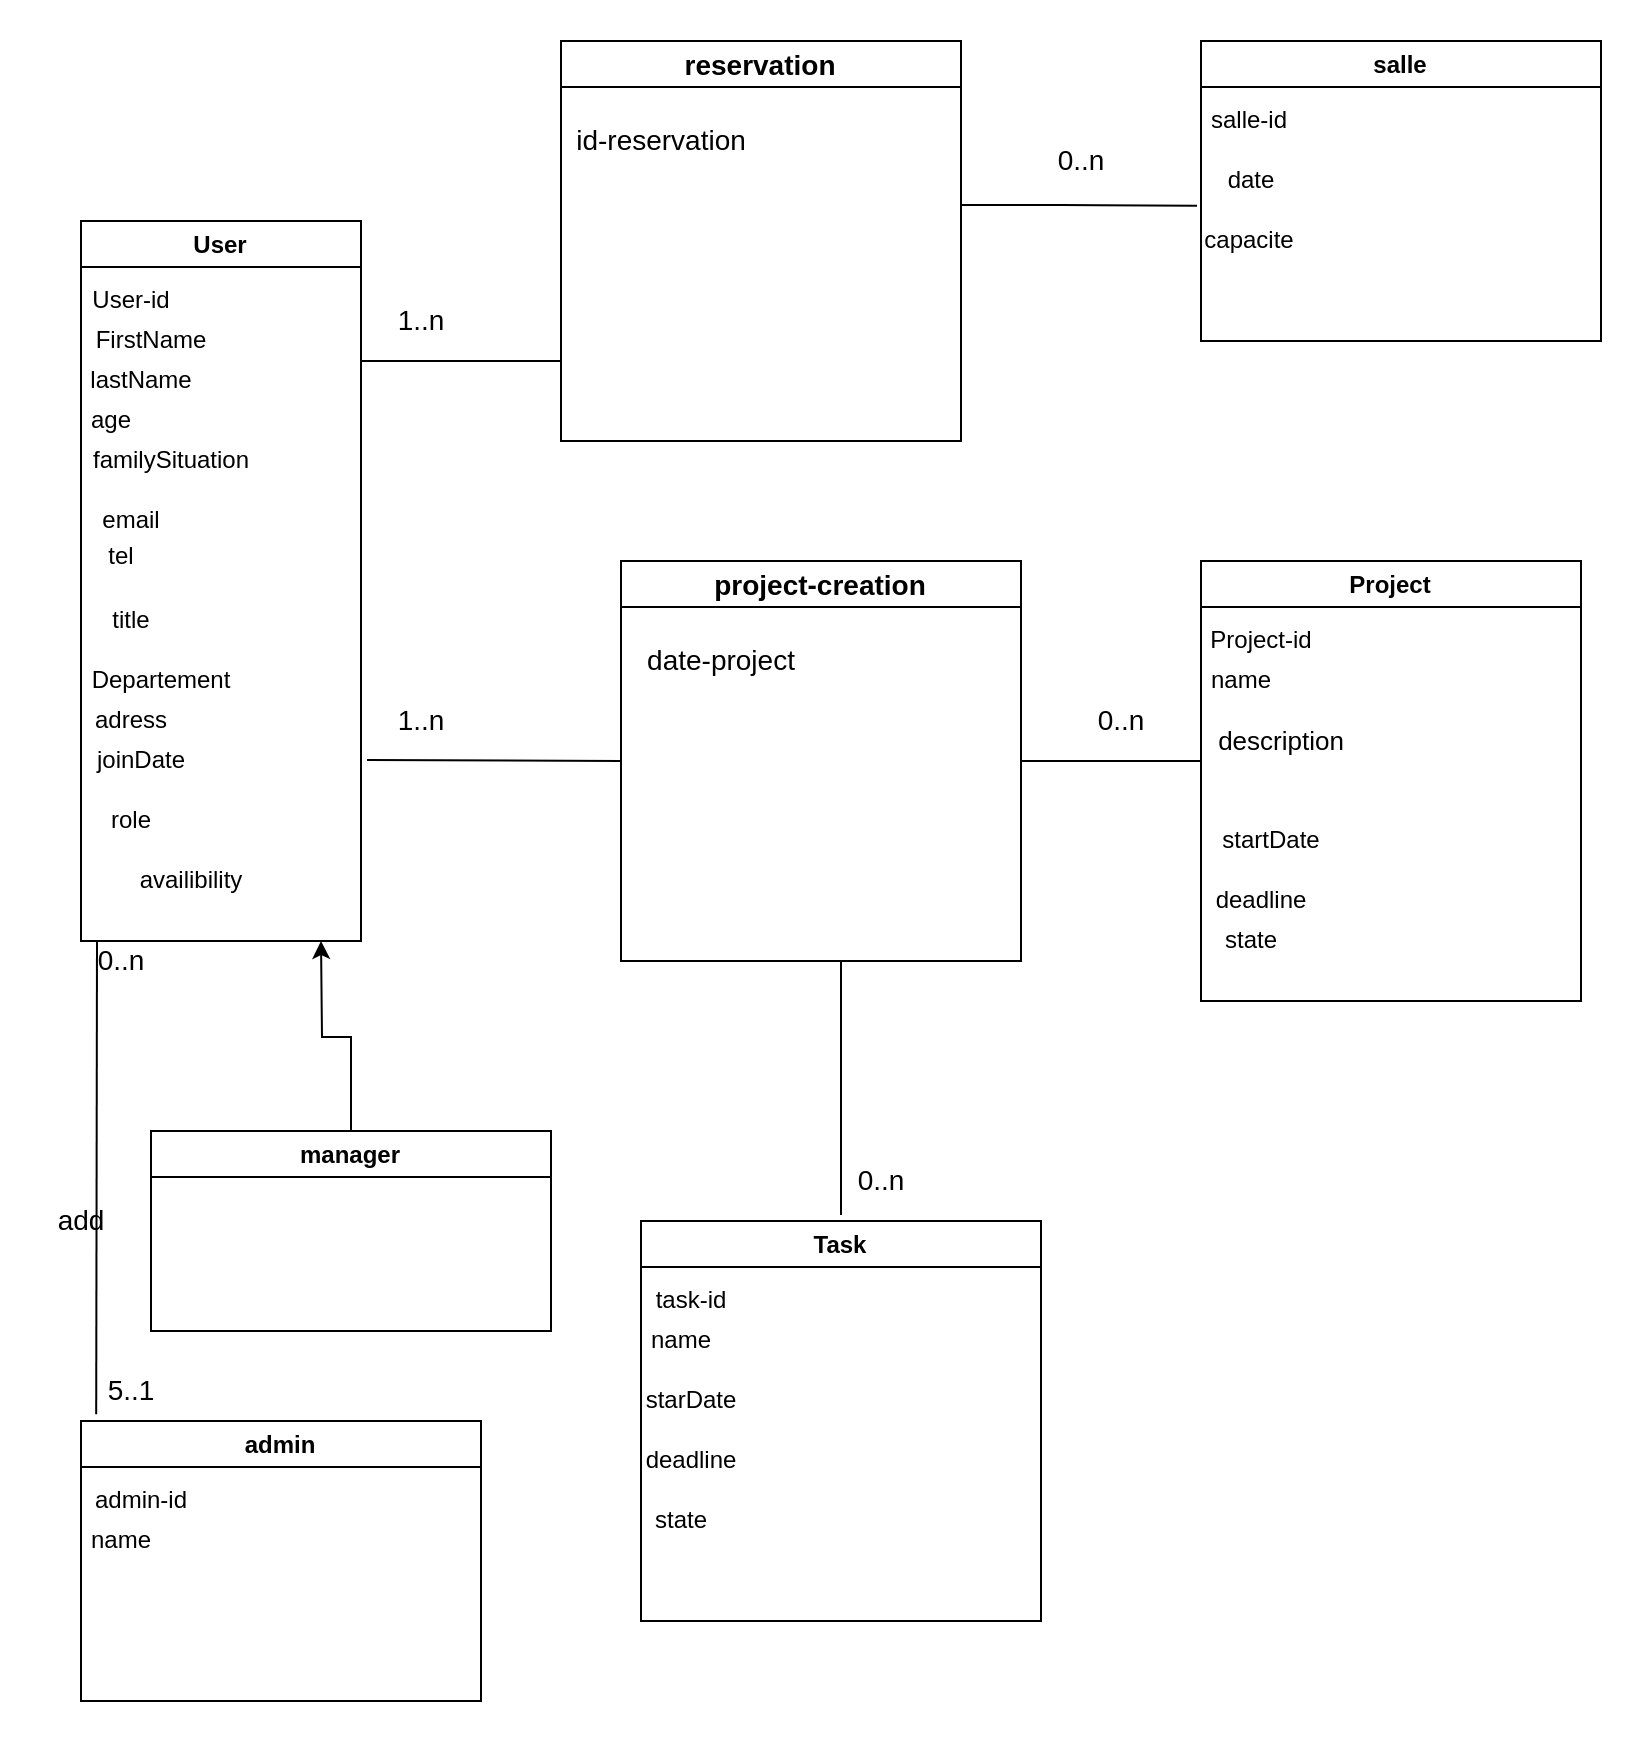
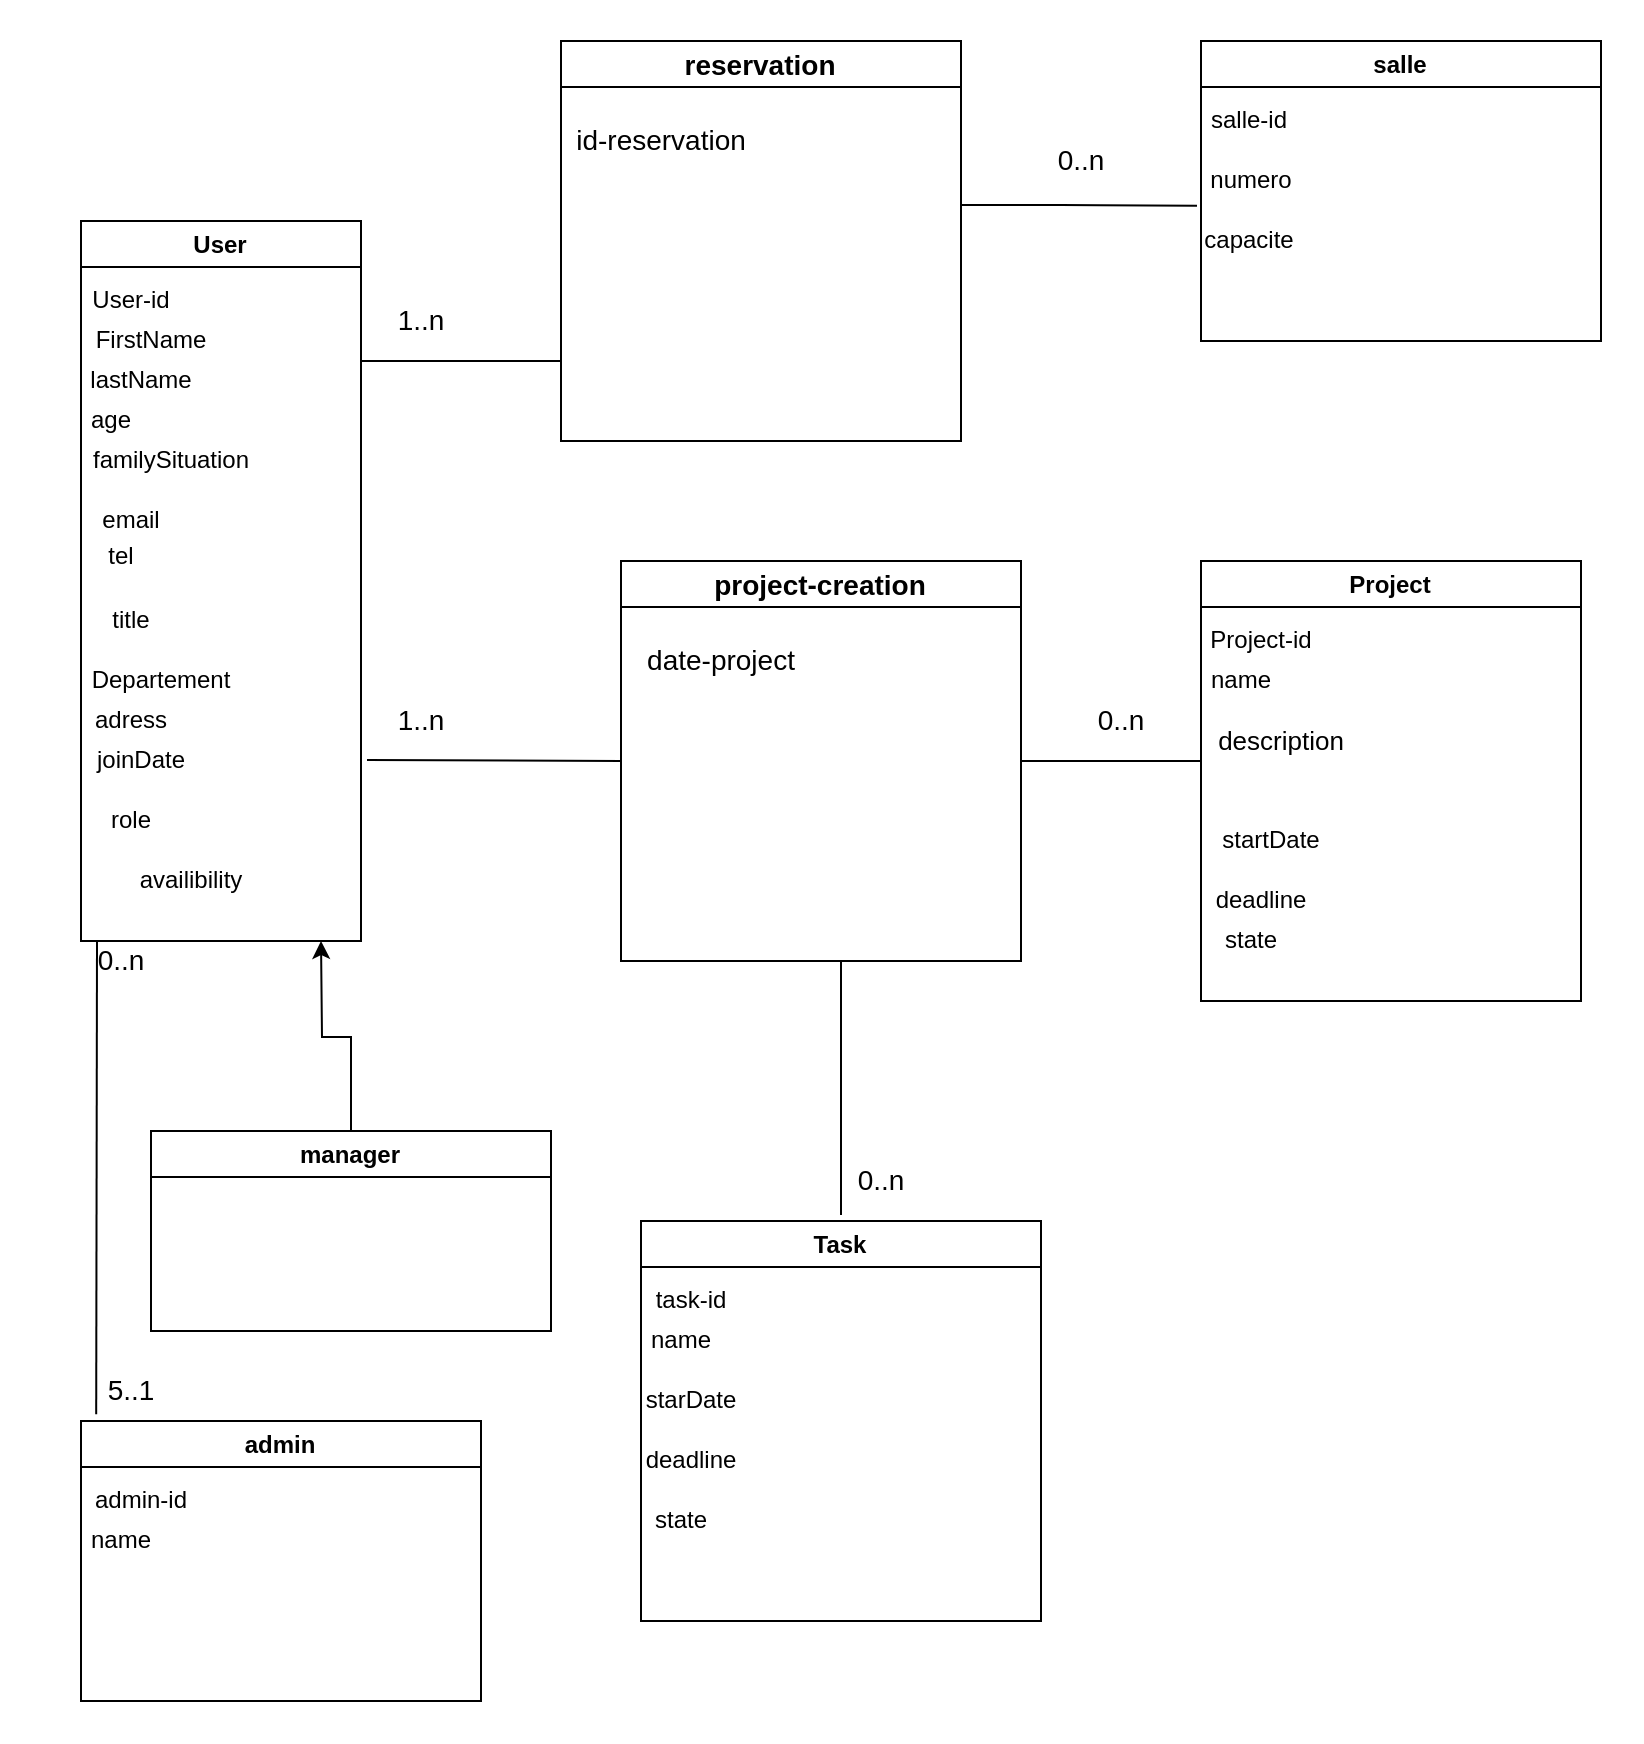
node "date": label "date" -> "numero"
node "add": removed
